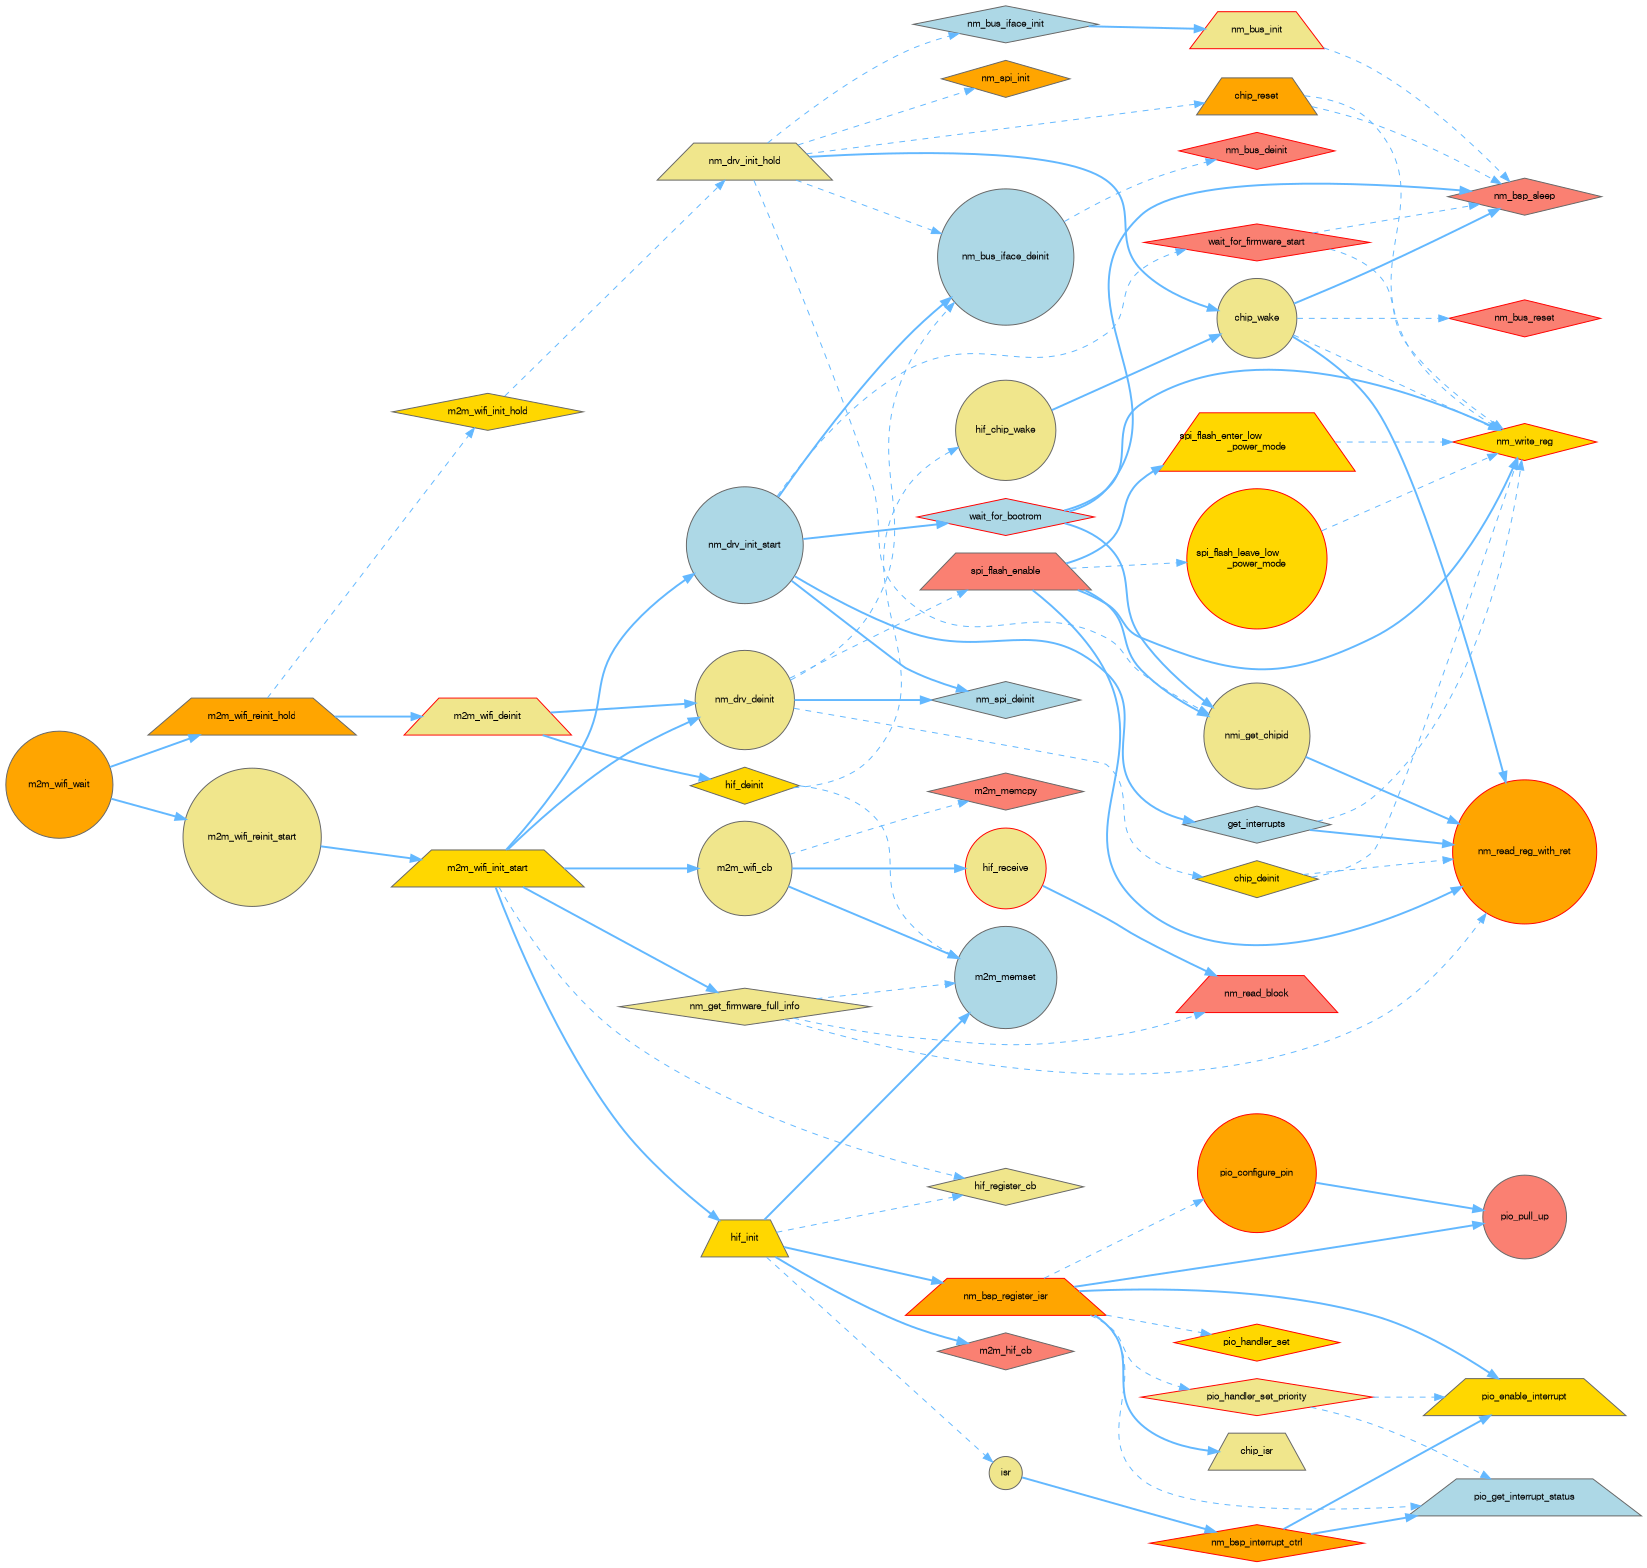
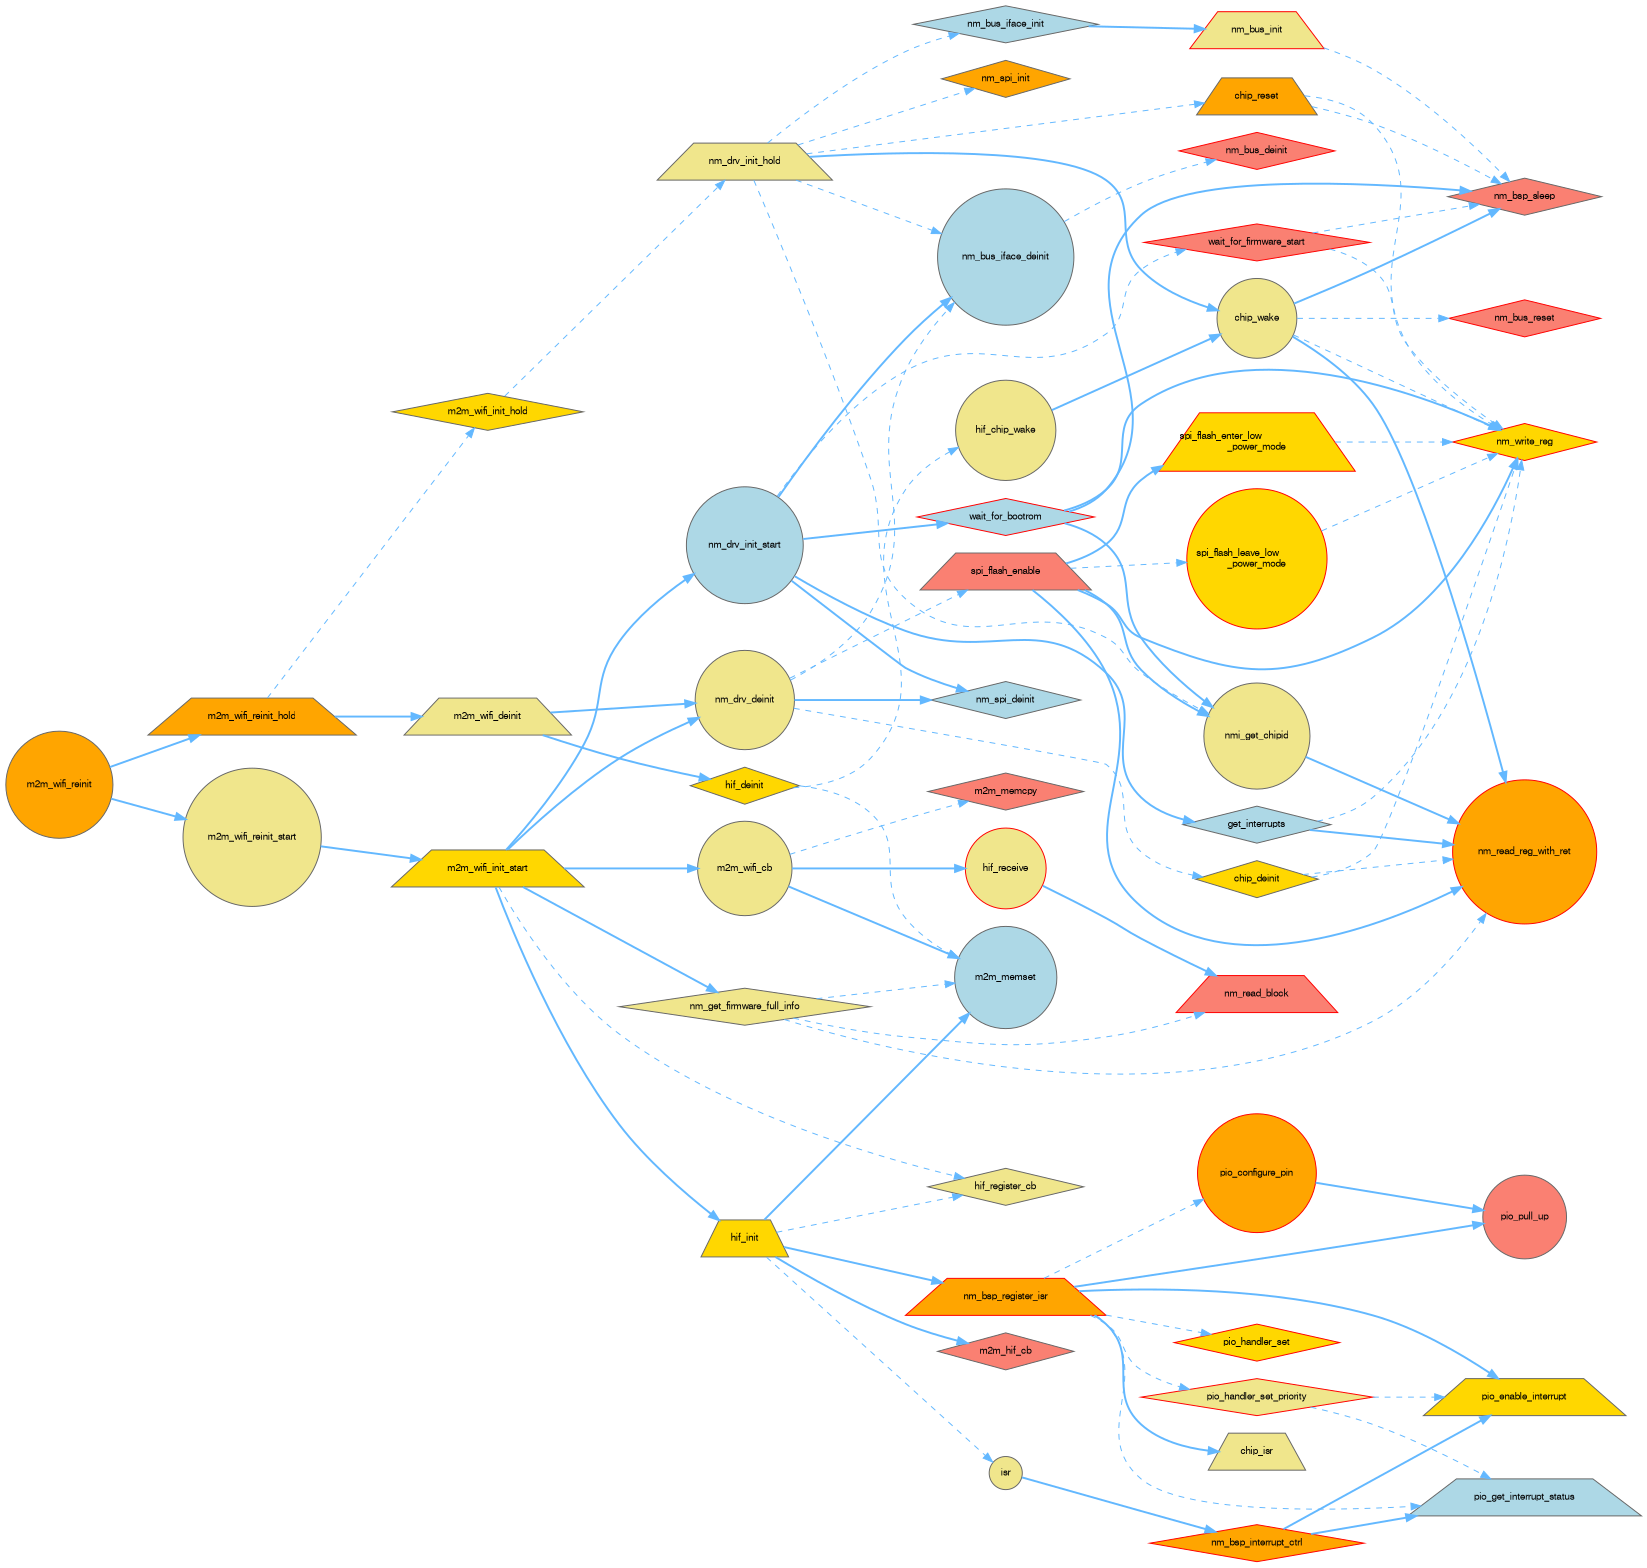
node "m2m_wifi_deinit": color red -> grey40
node "m2m_wifi_wait": label "m2m_wifi_wait" -> "m2m_wifi_reinit"
